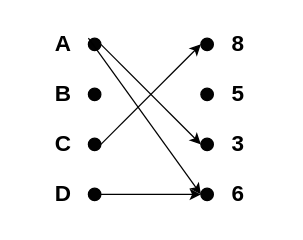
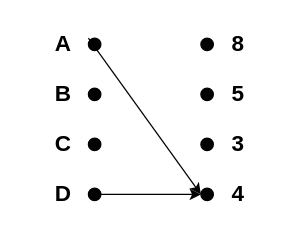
edge "A" -> "3": removed
edge "C" -> "8": removed
node "6": label "6" -> "4"
